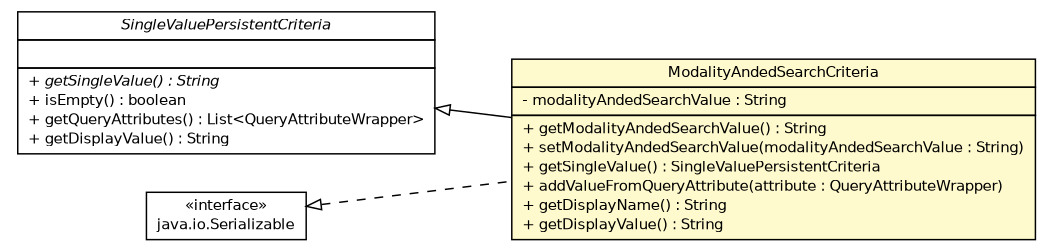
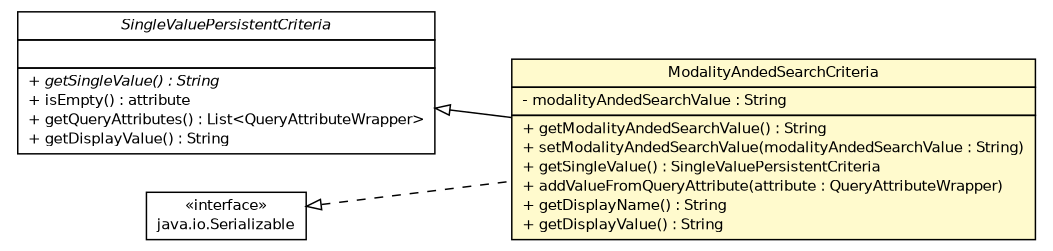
node "SingleValuePersistentCriteria": text "+ isEmpty() : boolean" -> "+ isEmpty() : attribute"
